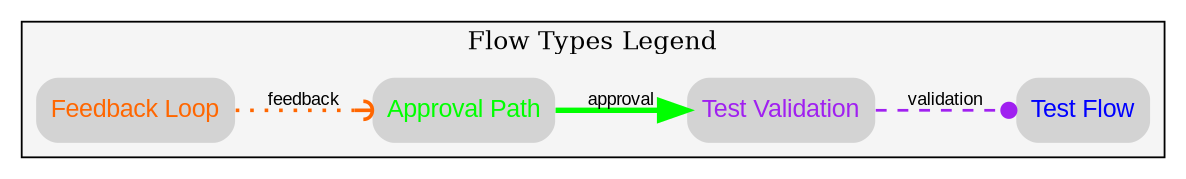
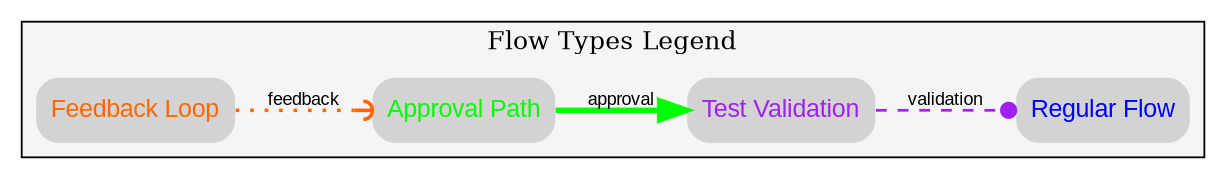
node "Test Flow": label "Test Flow" -> "Regular Flow"
